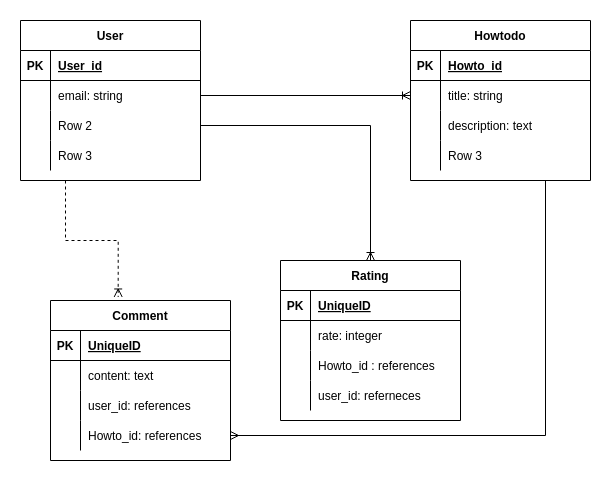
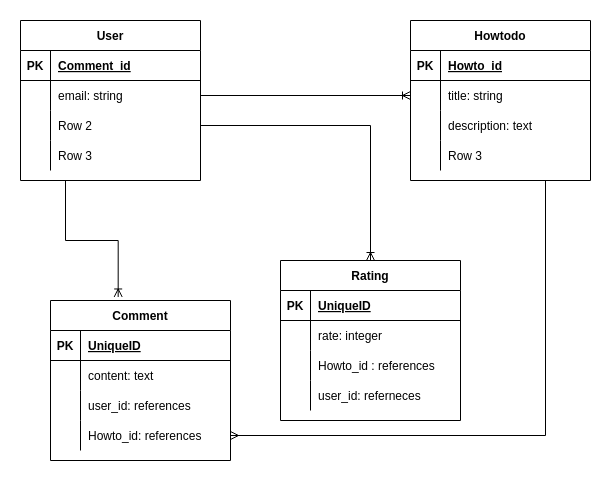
node "User_id": label "User_id" -> "Comment_id"
edge "User" -> "Comment": style dashed -> solid
